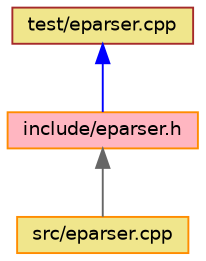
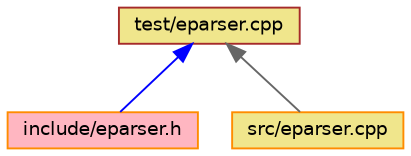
edge "src/eparser.cpp" -> "include/eparser.h": now "src/eparser.cpp" -> "test/eparser.cpp"
